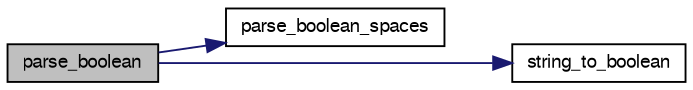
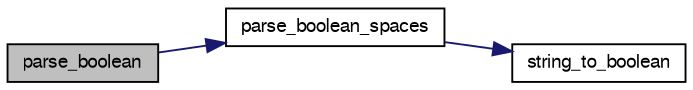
edge "parse_boolean" -> "string_to_boolean": now "parse_boolean_spaces" -> "string_to_boolean"
